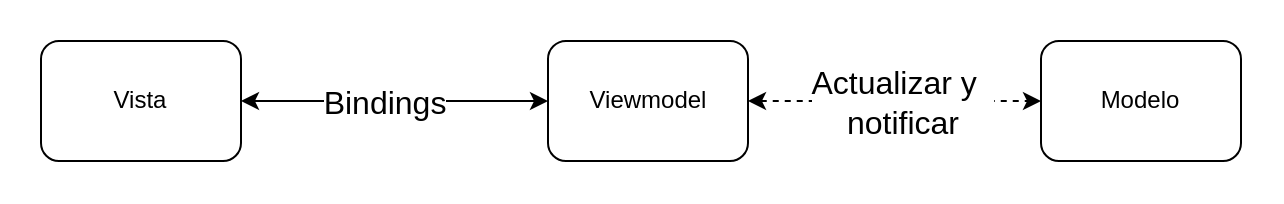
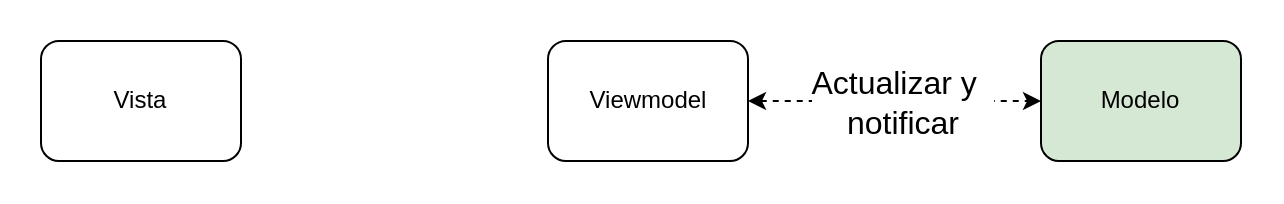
edge "Vista" -- "Viewmodel": removed, label "Bindings"
node "Modelo": fillcolor #ffffff -> #d5e8d4
